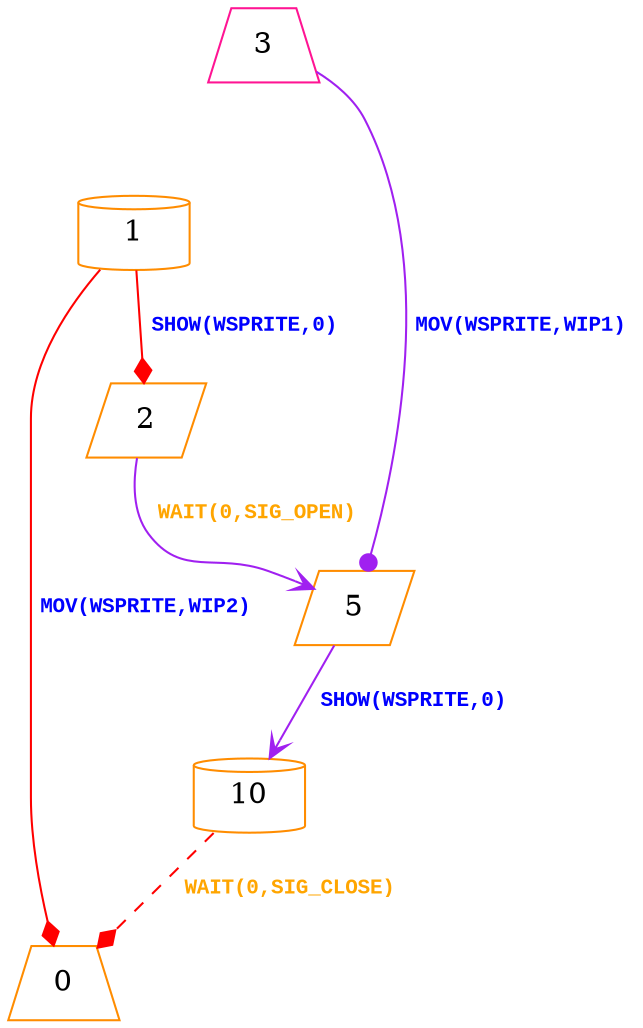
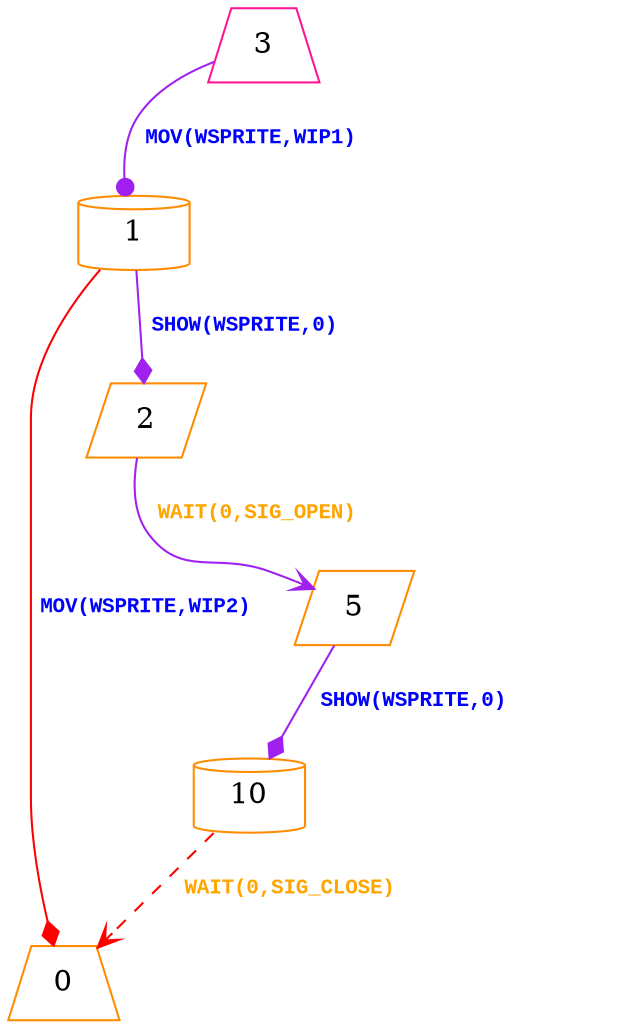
edge "3" -> "5": now "3" -> "1"
edge "1" -> "2": color red -> purple
edge "5" -> "10": arrowhead vee -> diamond
edge "10" -> "0": arrowhead diamond -> vee
